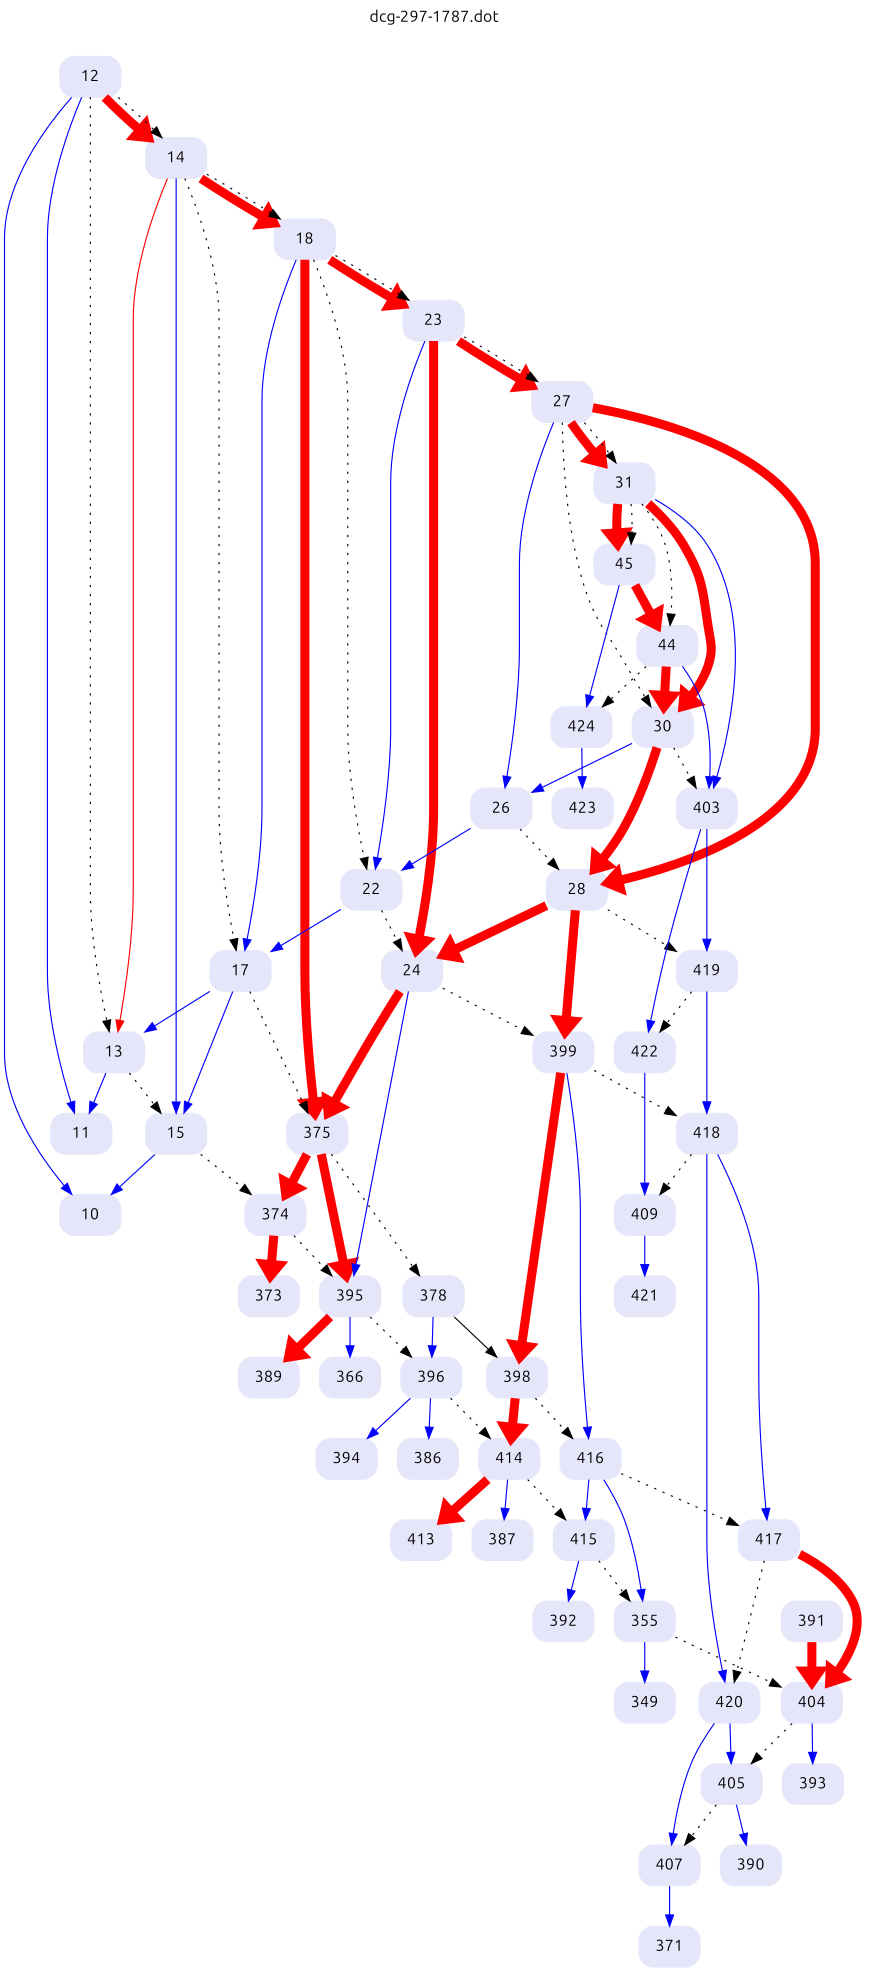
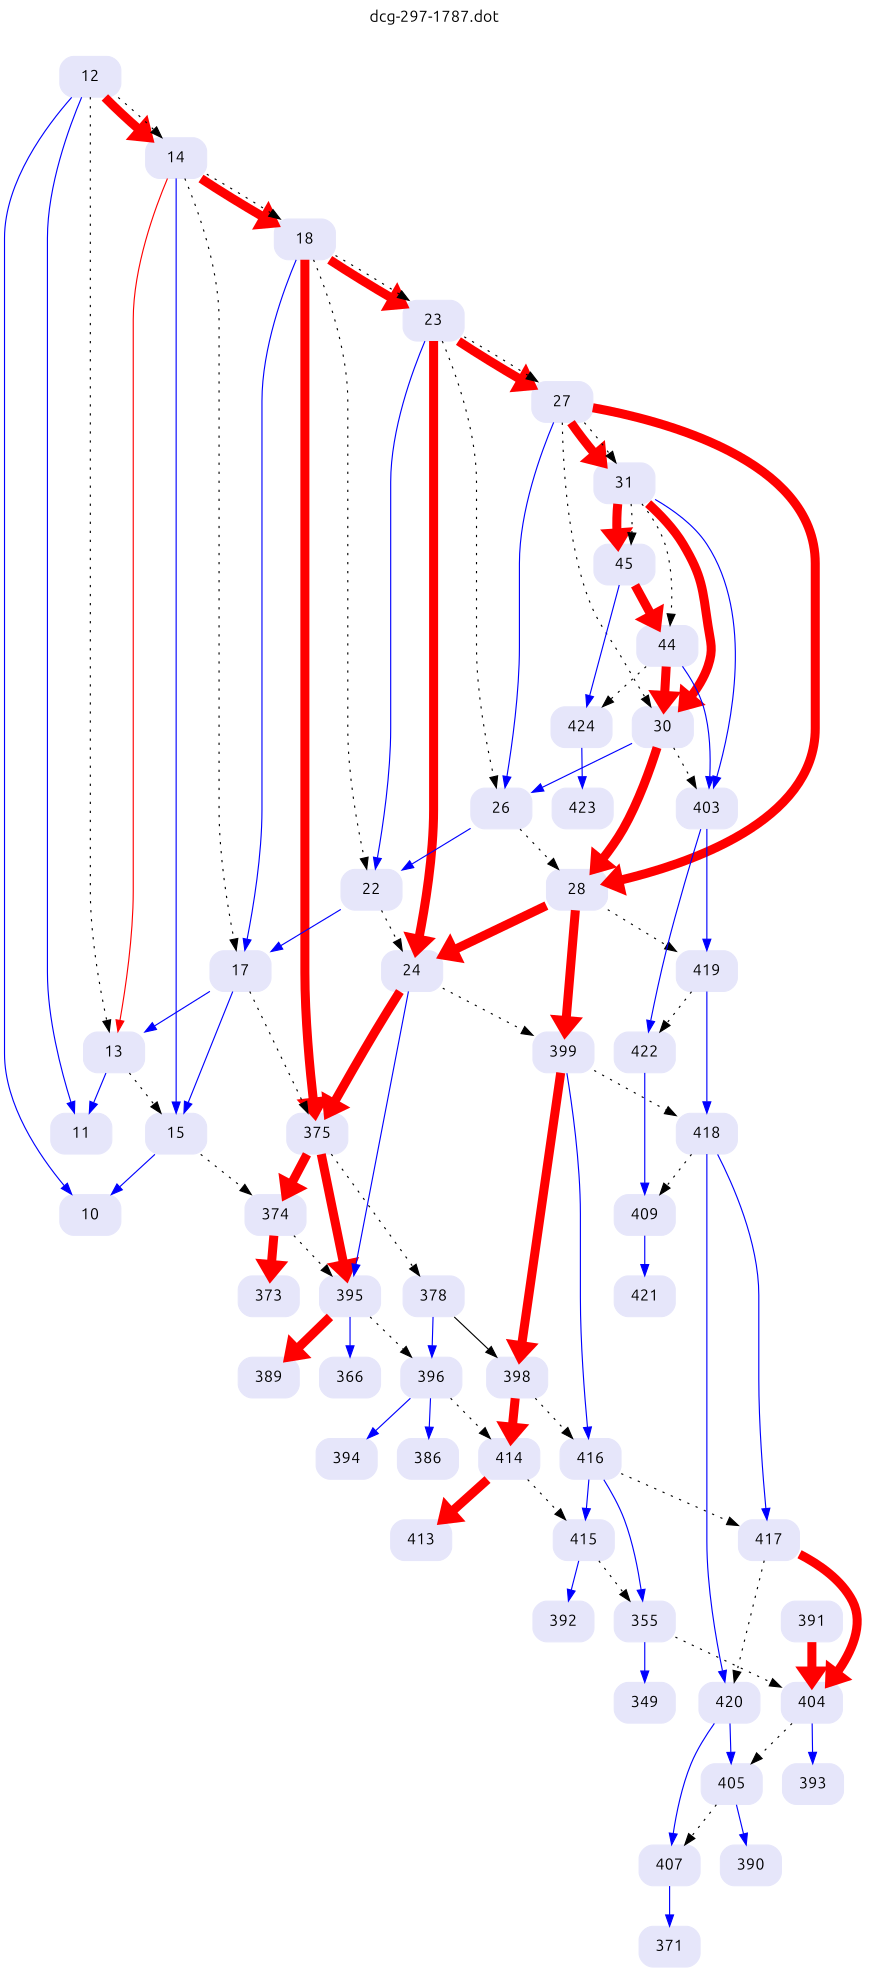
edge "23" -> "26": added
node "387": removed
